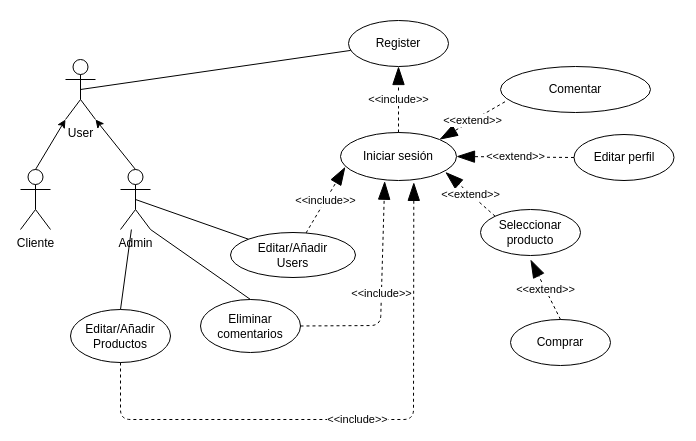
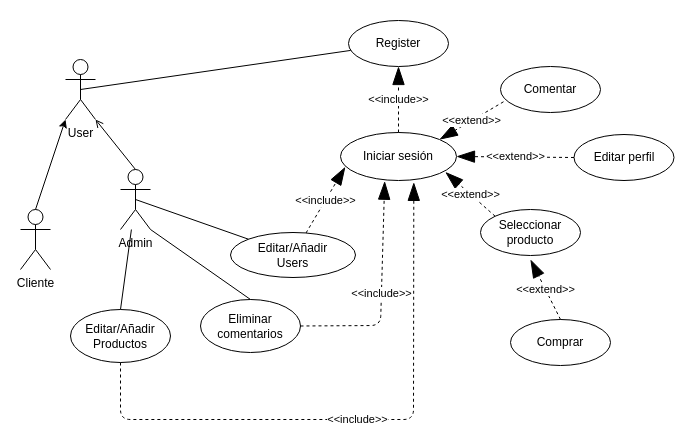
node "Comentar": size 150x46 -> 100x46
edge "Admin" -> "User": arrowhead classic -> open
node "Cliente": moved (36, 200) -> (36, 240)
